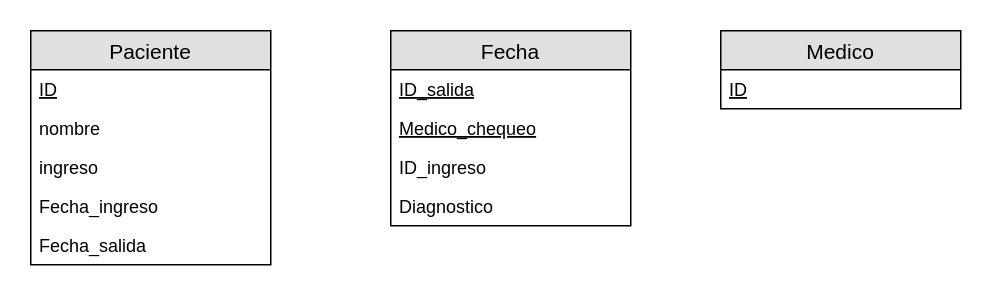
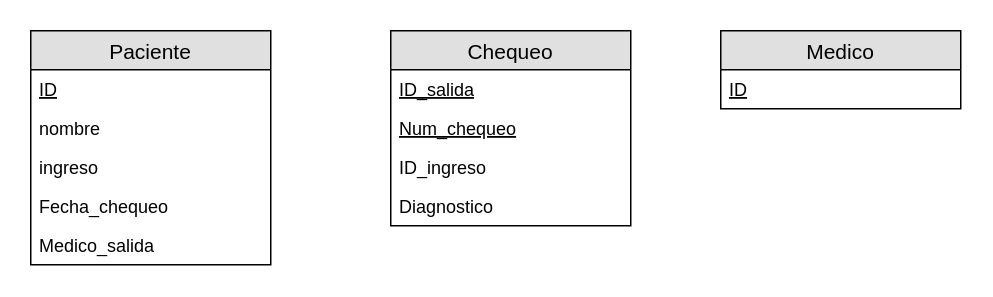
node "Fecha": label "Fecha" -> "Chequeo"
node "Medico_chequeo": label "Medico_chequeo" -> "Num_chequeo"
node "Fecha_ingreso": label "Fecha_ingreso" -> "Fecha_chequeo"
node "Fecha_salida": label "Fecha_salida" -> "Medico_salida"
